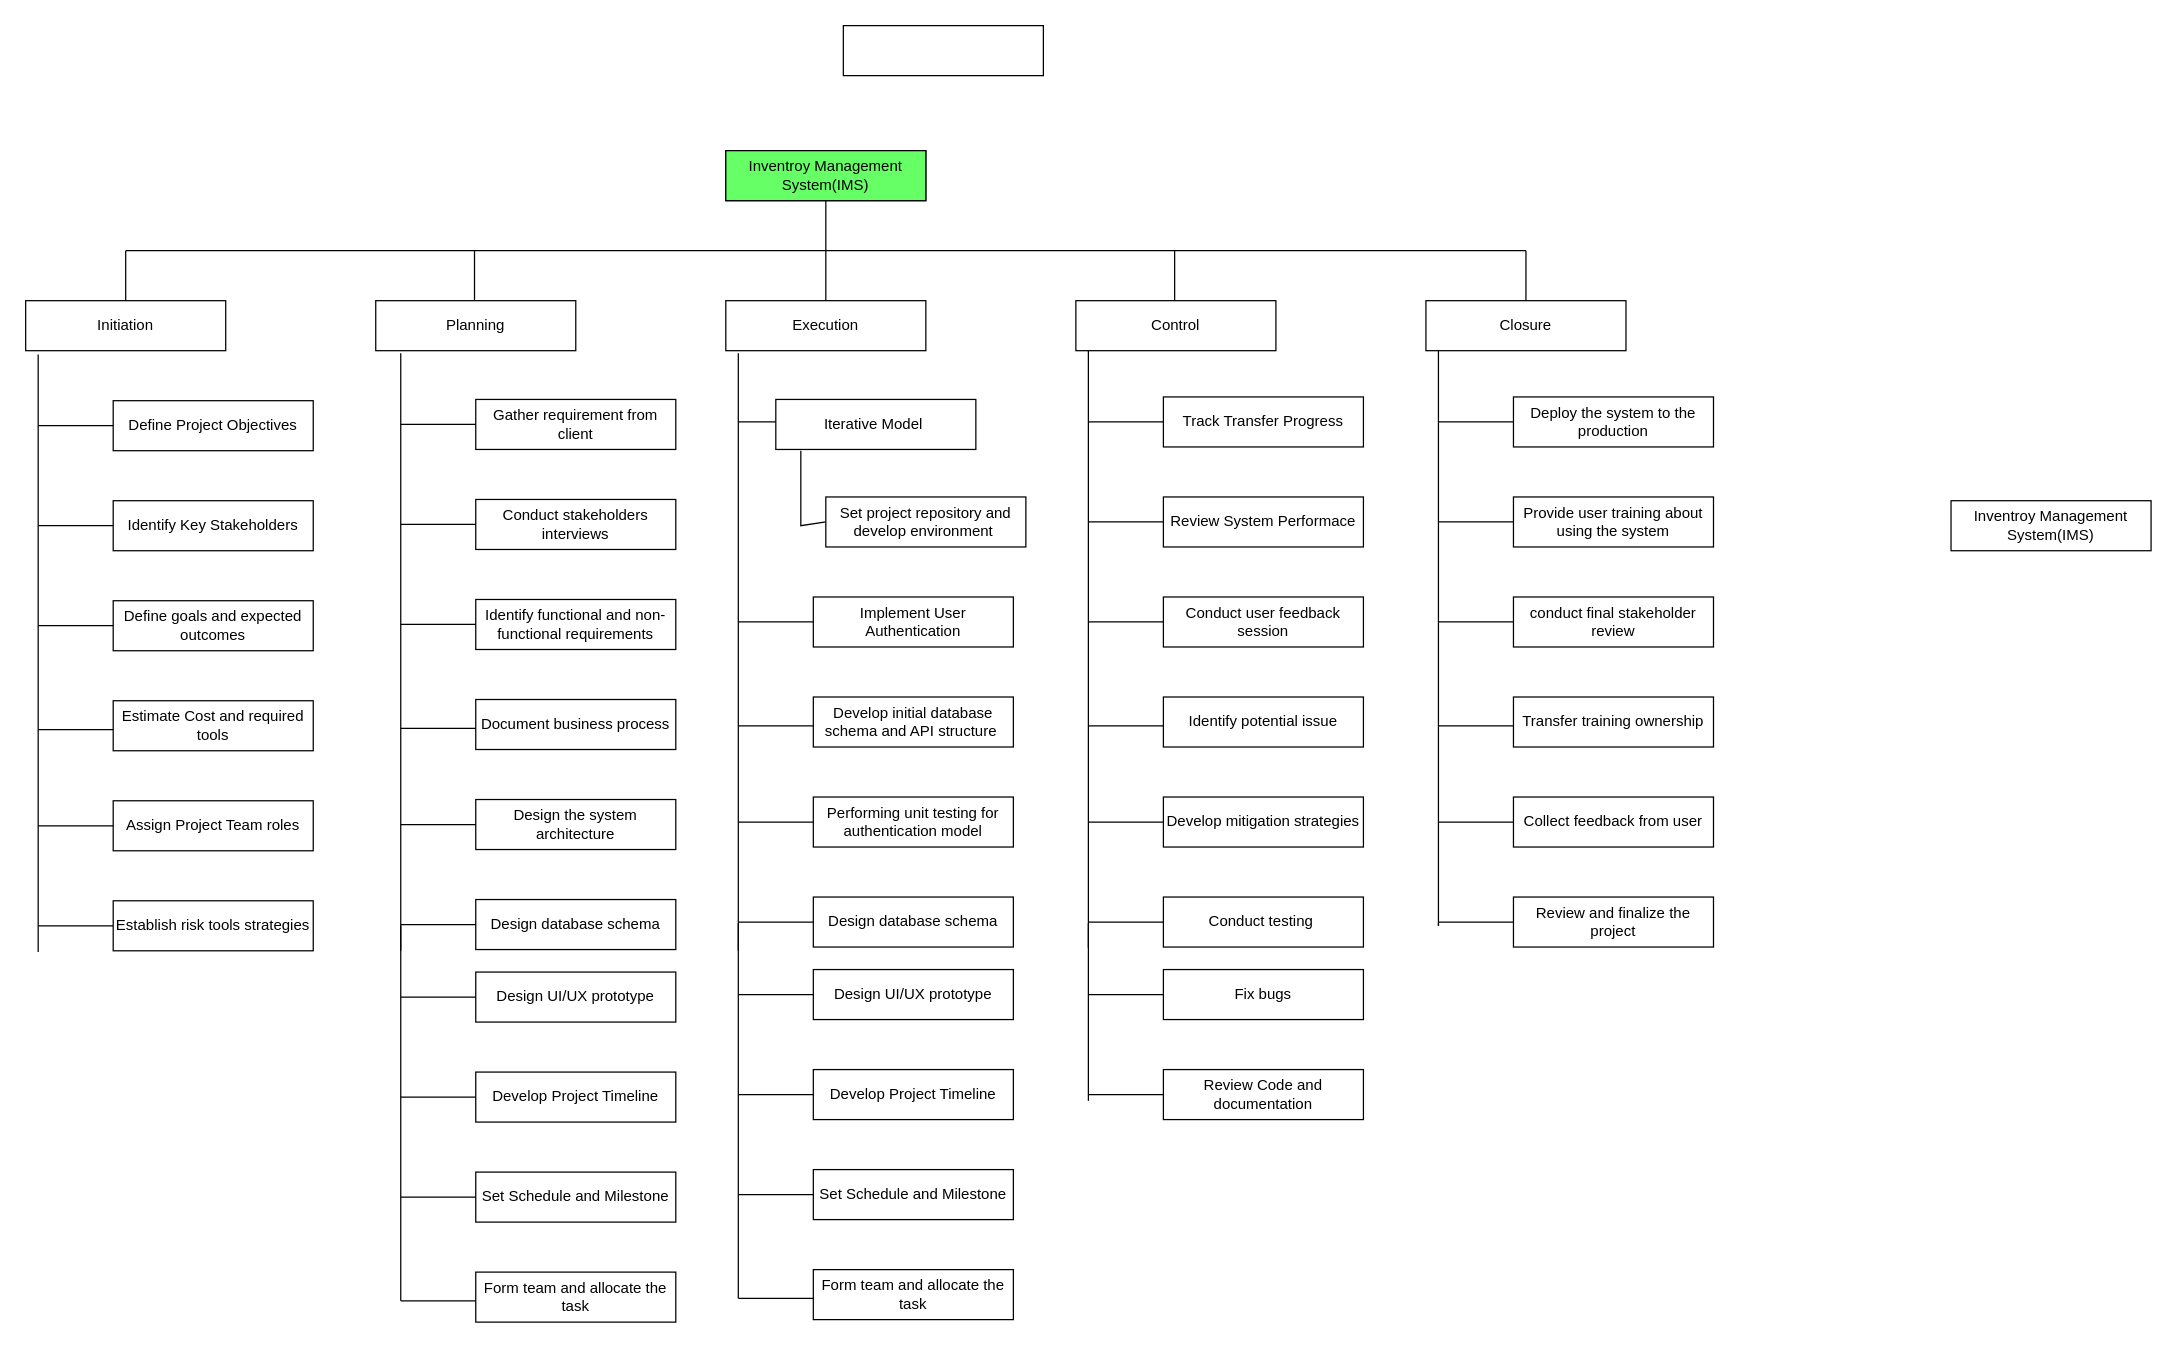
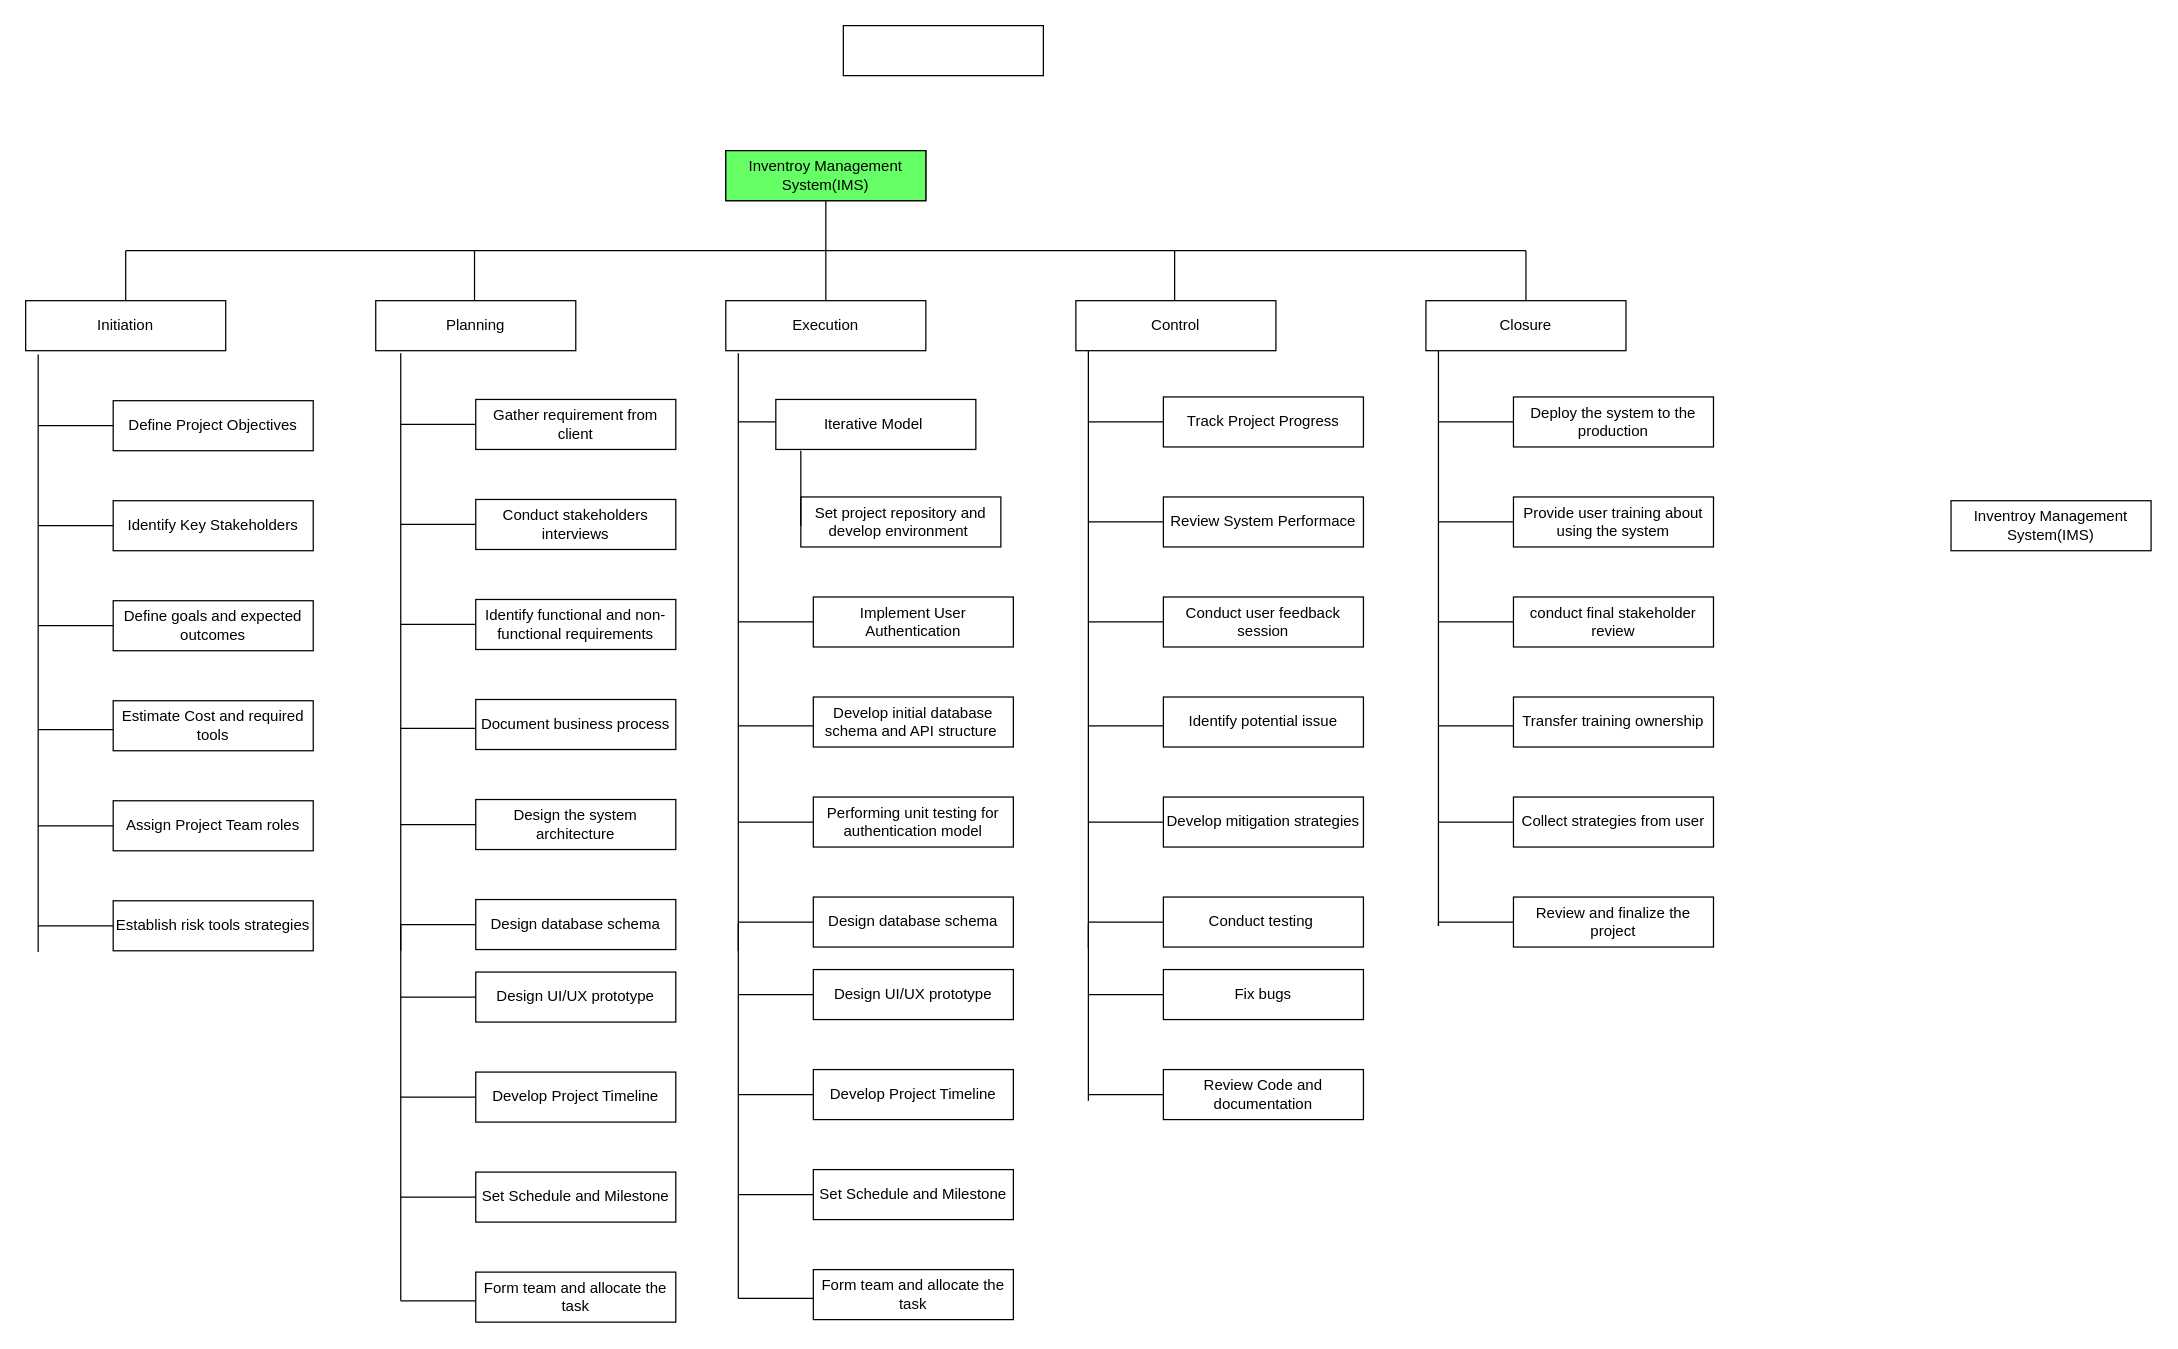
node "Track Transfer Progress": label "Track Transfer Progress" -> "Track Project Progress"
node "Set project repository and develop environment": moved (926, 522) -> (901, 522)
node "Collect feedback from user": label "Collect feedback from user" -> "Collect strategies from user"
